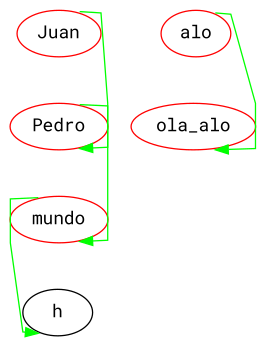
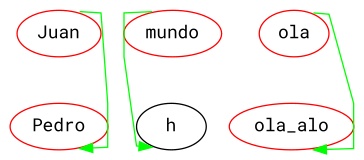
node "alo": label "alo" -> "ola"
edge "Pedro" -> "mundo": removed
